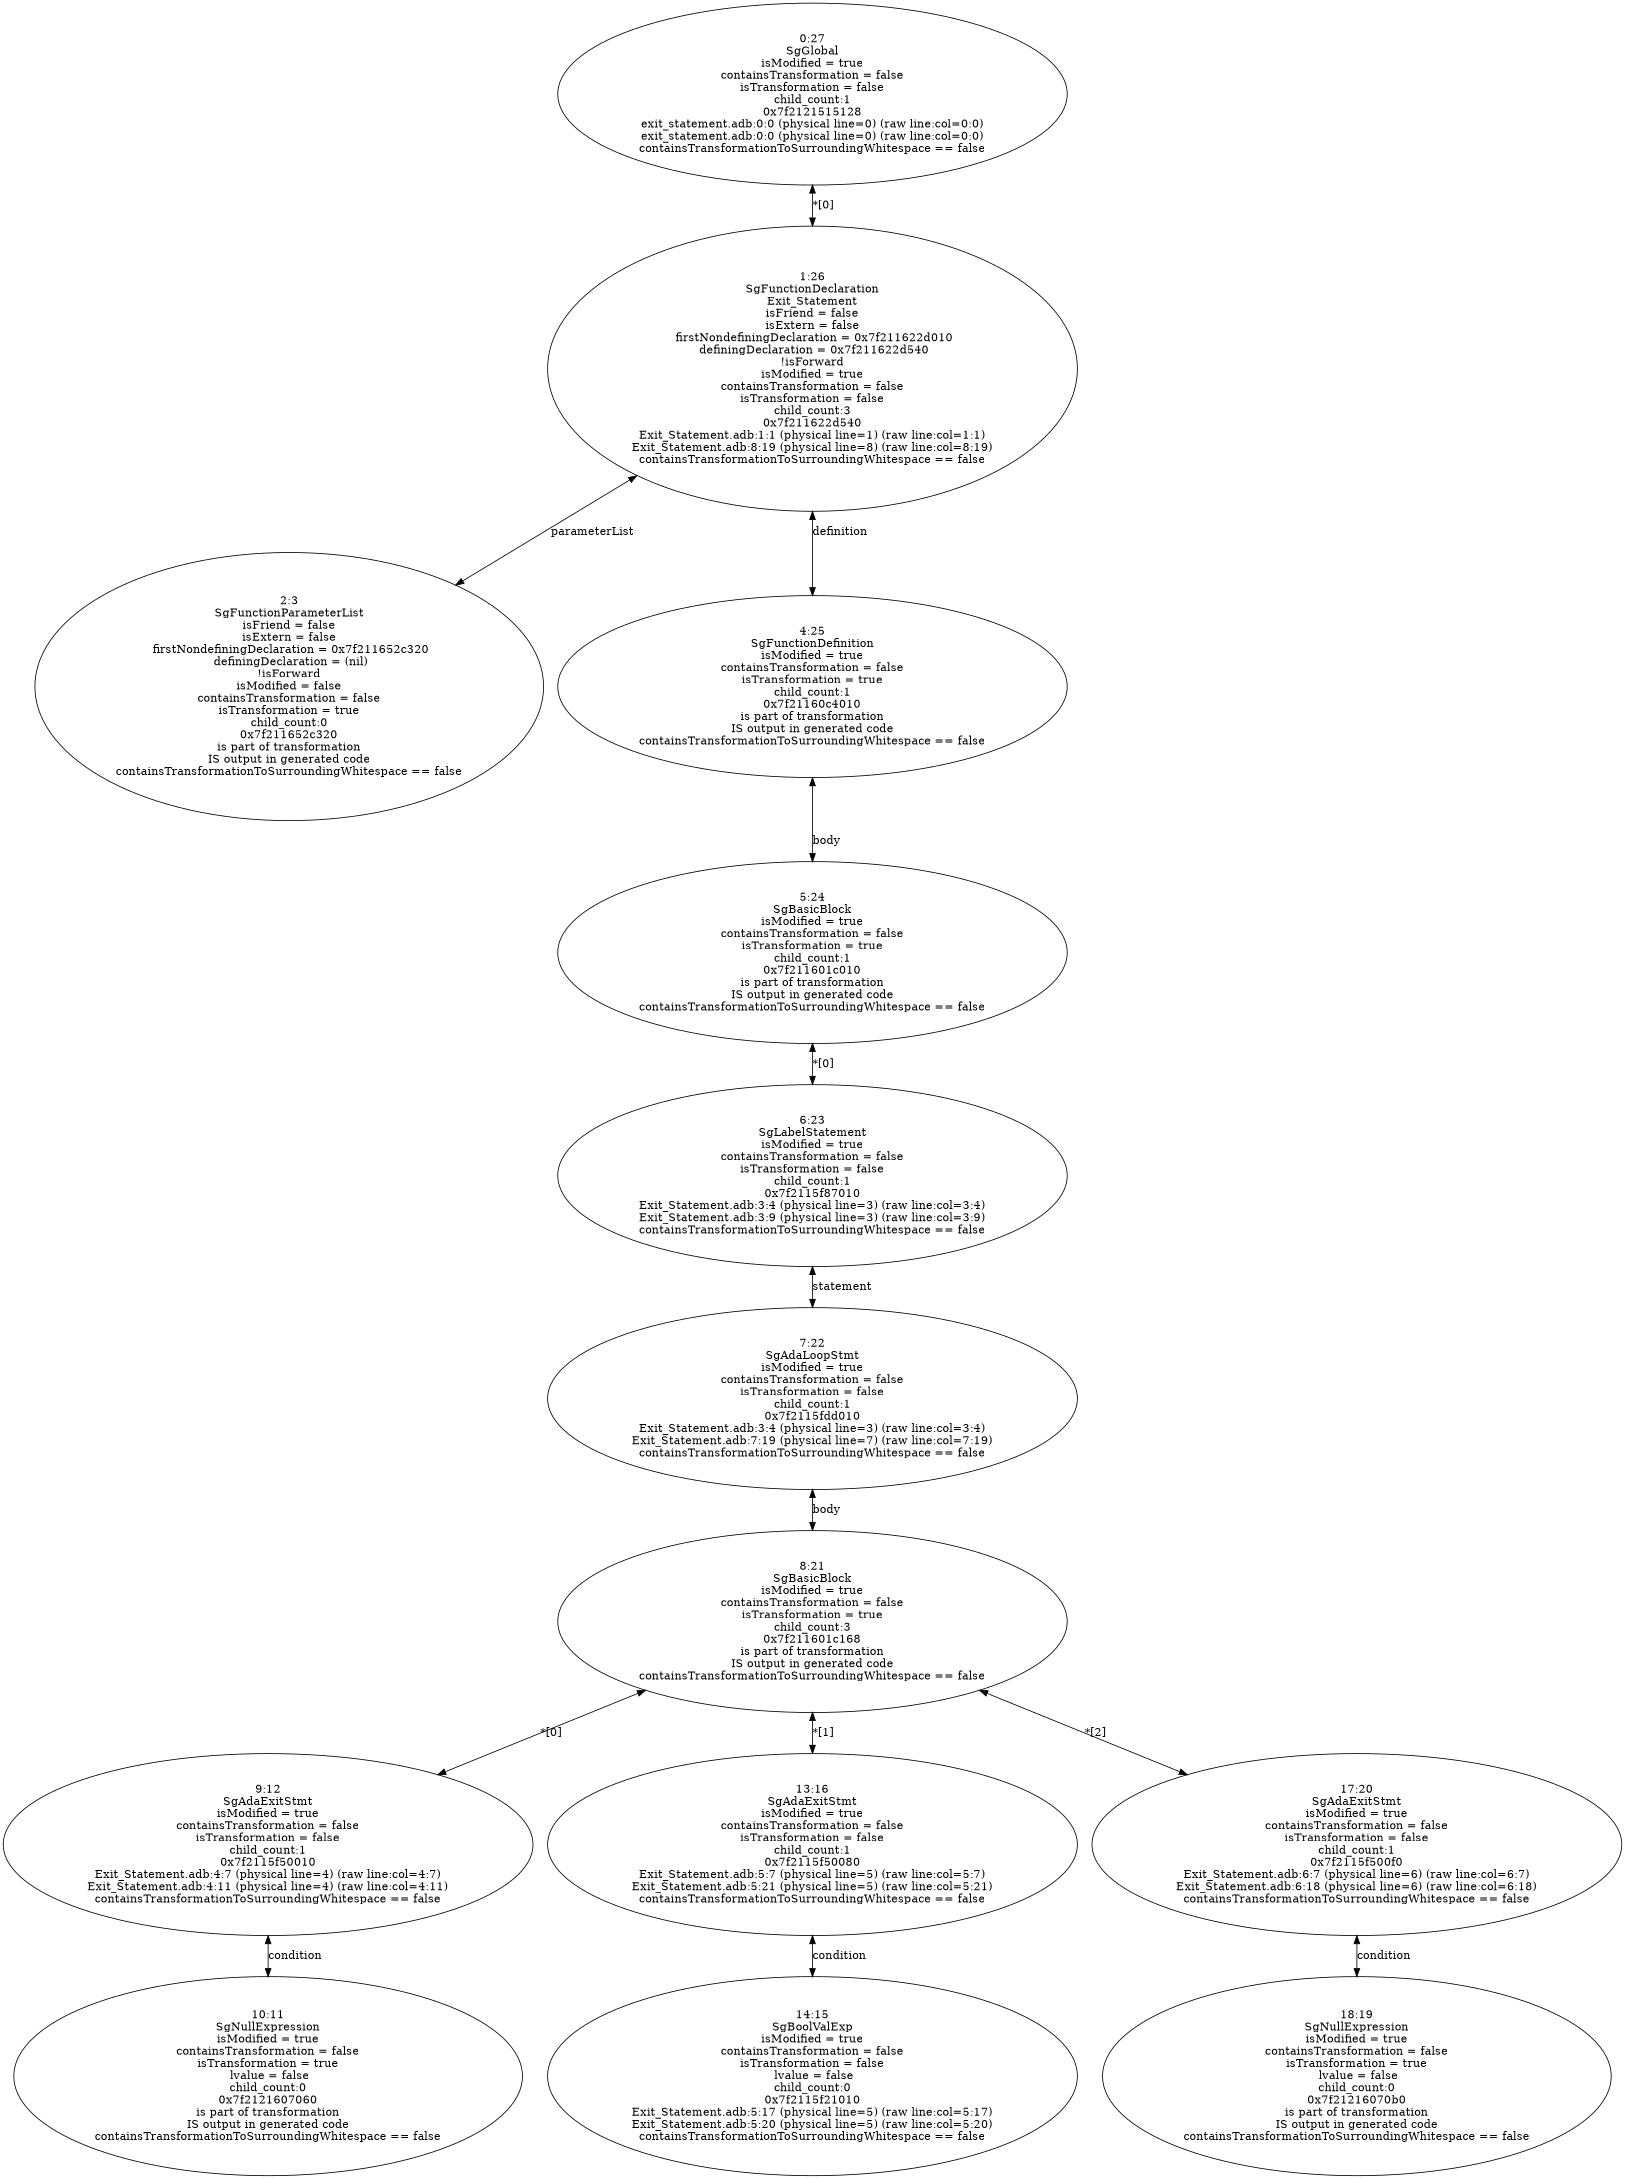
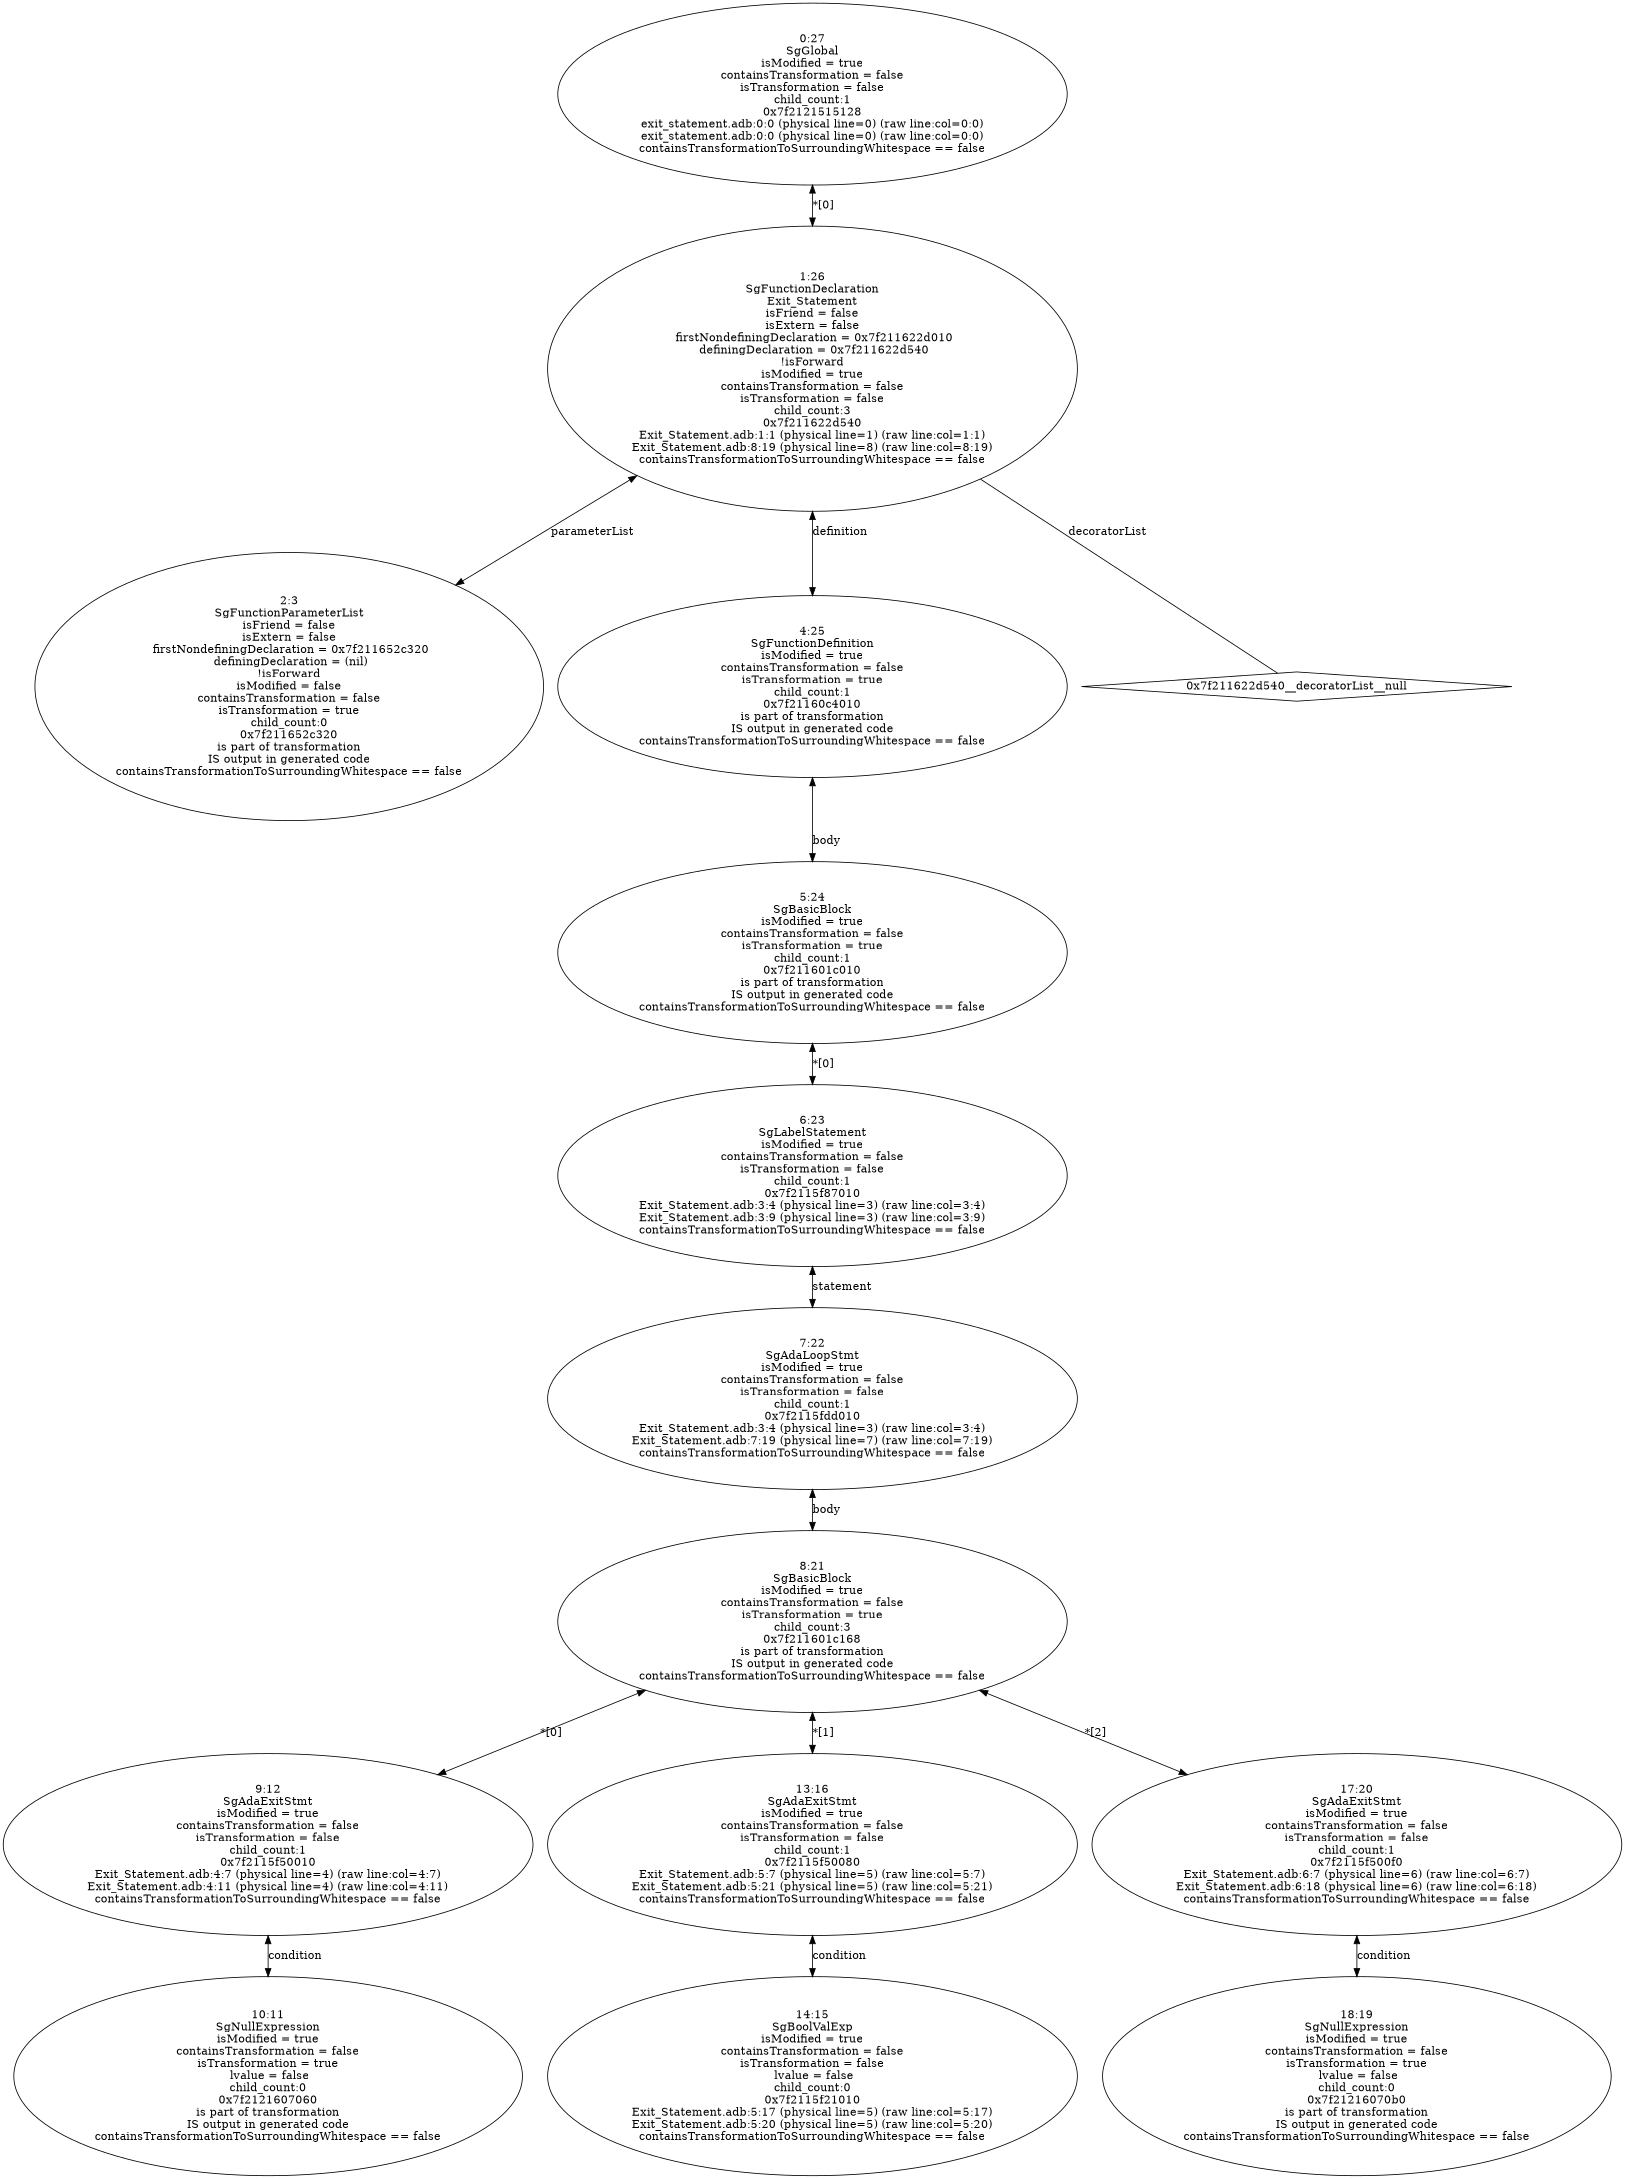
node "0x7f211622d540__decoratorList__null": added
